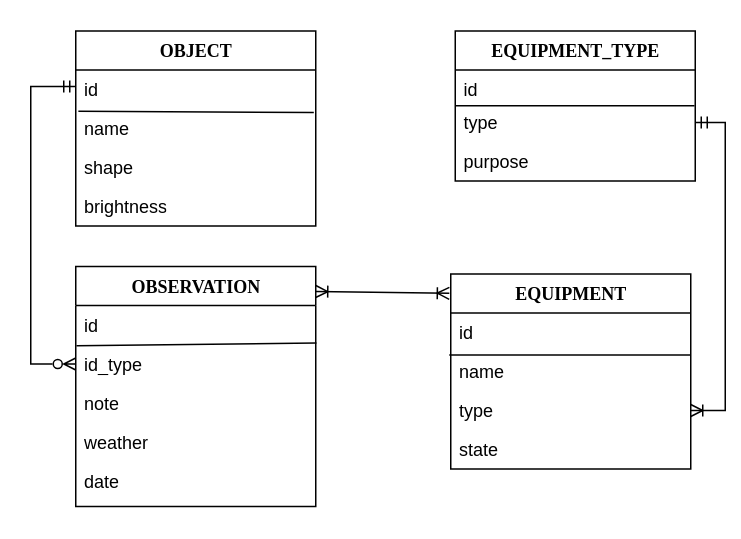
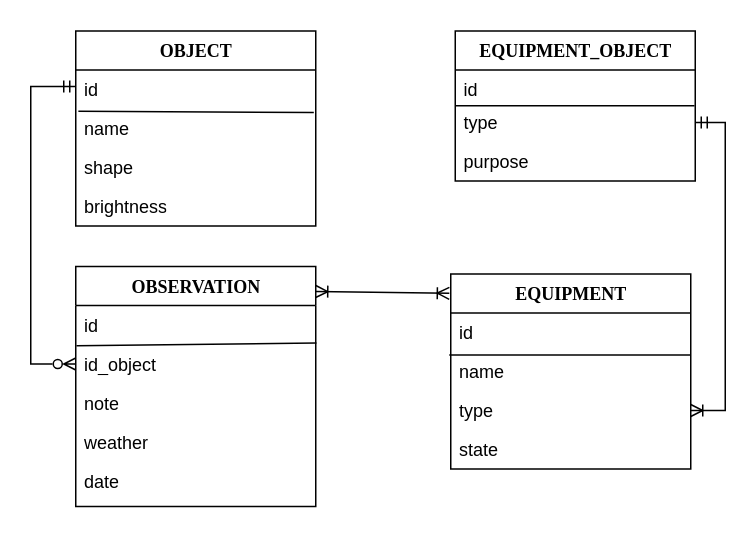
node "EQUIPMENT_TYPE": label "EQUIPMENT_TYPE" -> "EQUIPMENT_OBJECT"
node "id_type": label "id_type" -> "id_object"
